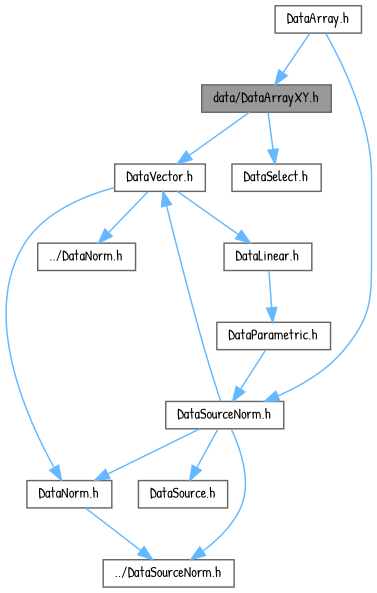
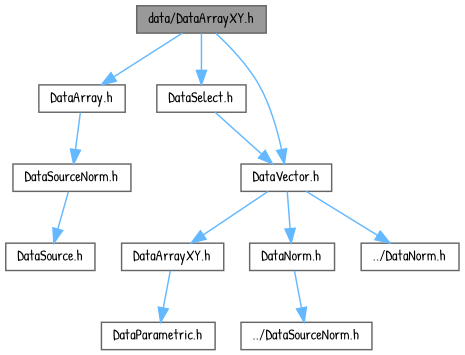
edge "DataArray.h" -> "data/DataArrayXY.h": reversed
node "DataLinear.h": label "DataLinear.h" -> "DataArrayXY.h"
edge "DataSourceNorm.h" -> "DataVector.h": now "DataSelect.h" -> "DataVector.h"
edge "DataParametric.h" -> "DataSourceNorm.h": removed
edge "DataSourceNorm.h" -> "DataNorm.h": removed
edge "DataSourceNorm.h" -> "../DataSourceNorm.h": removed
